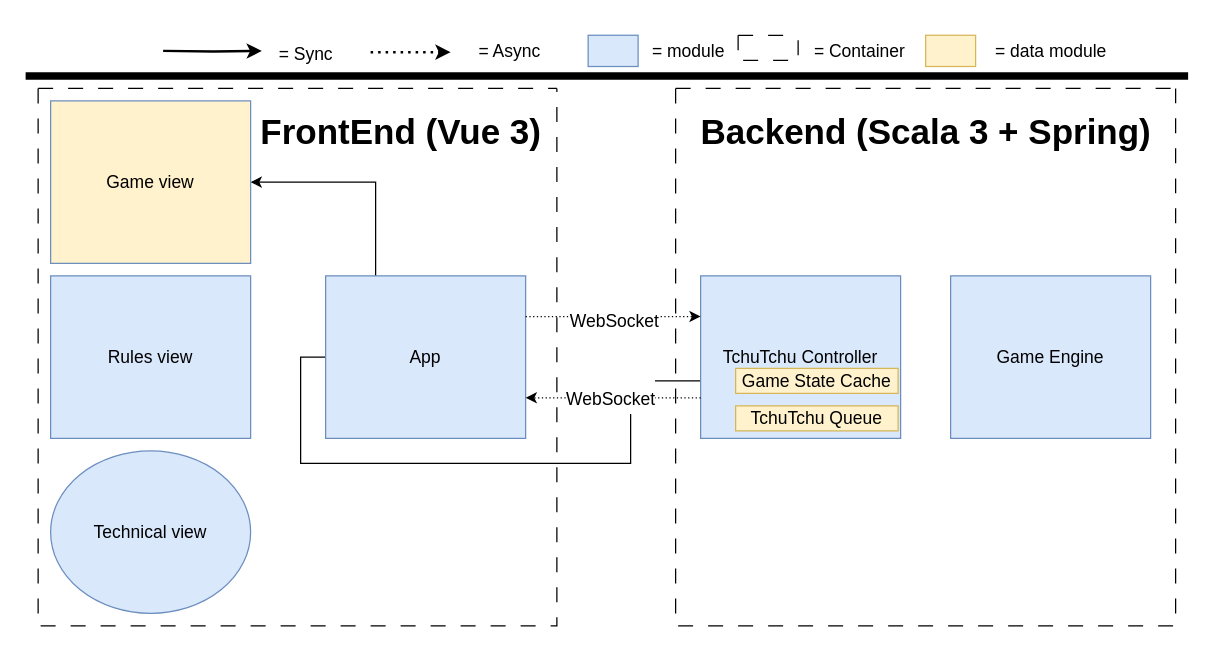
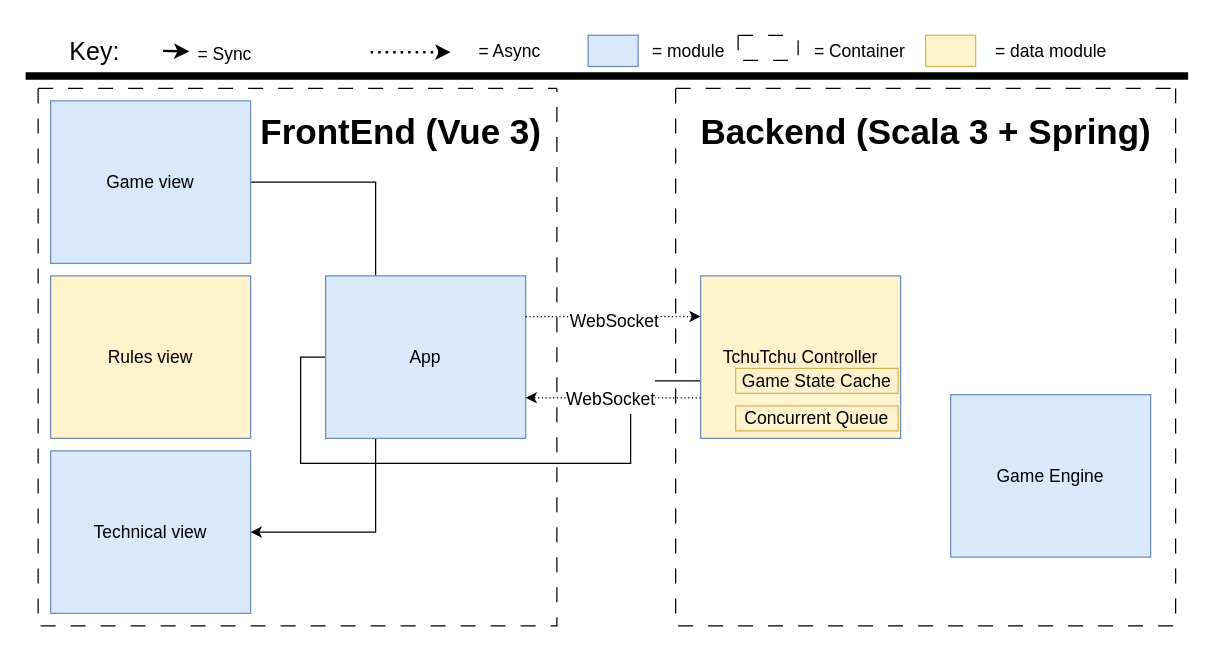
node "Key:": added
node "= Sync": moved (306, 51) -> (224, 51)
node "Game view": fillcolor #fff2cc -> #dae8fc
edge "App" -> "Game view": arrowhead classic -> none
node "Rules view": fillcolor #dae8fc -> #fff2cc
node "TchuTchu Controller": fillcolor #dae8fc -> #fff2cc
node "Game Engine": moved (1051, 357) -> (1051, 476)
node "TchuTchu Queue": label "TchuTchu Queue" -> "Concurrent Queue"
node "Technical view": shape ellipse -> rectangle
edge "App" -> "Technical view": added
